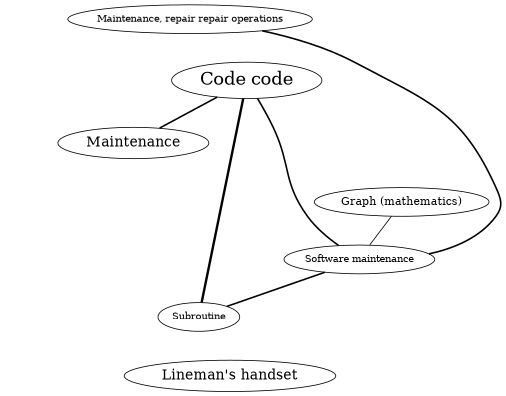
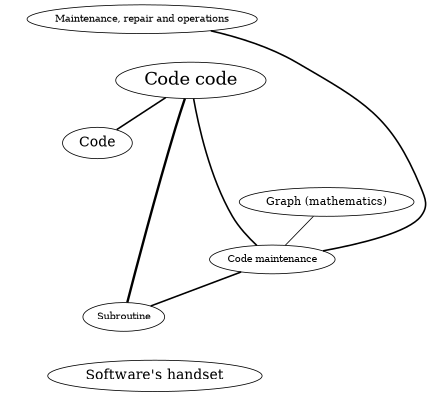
node "Maintenance, repair repair operations": label "Maintenance, repair repair operations" -> "Maintenance, repair and operations"
node "Maintenance": label "Maintenance" -> "Code"
node "Software maintenance": label "Software maintenance" -> "Code maintenance"
node "Lineman's handset": label "Lineman's handset" -> "Software's handset"
